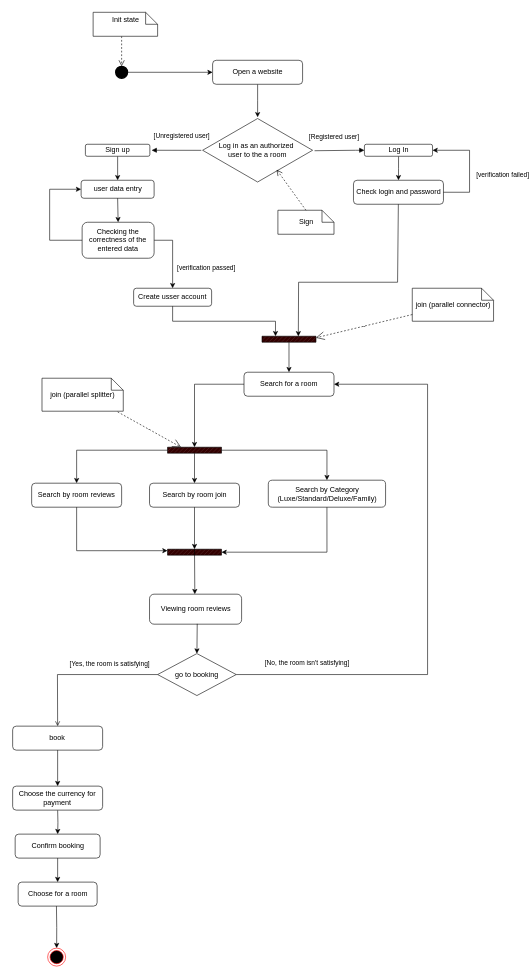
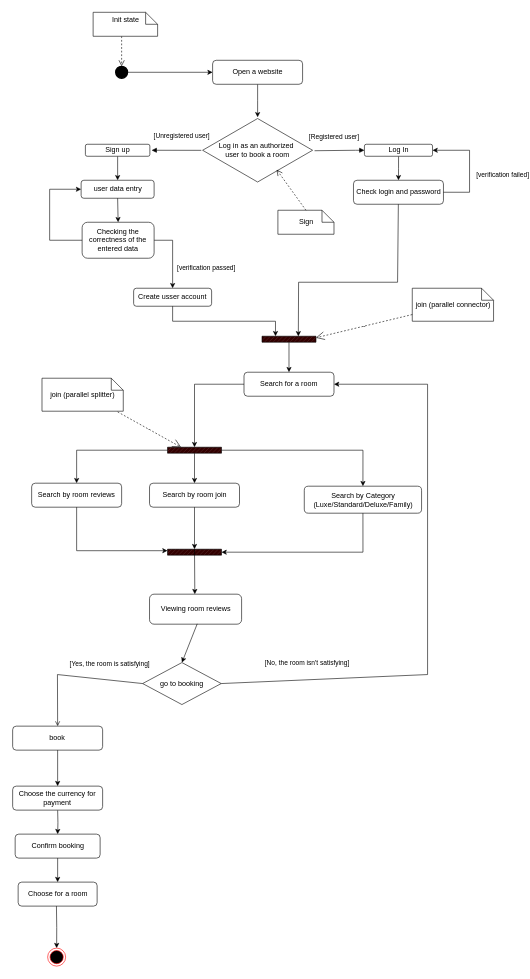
node "Log in as an authorized user to the a room": label "Log in as an authorized user to the a room" -> "Log in as an authorized user to book a room"
node "Search by Category (Luxe/Standard/Deluxe/Family)": moved (327, 494) -> (363, 500)
node "go to booking": moved (197, 675) -> (182, 684)
